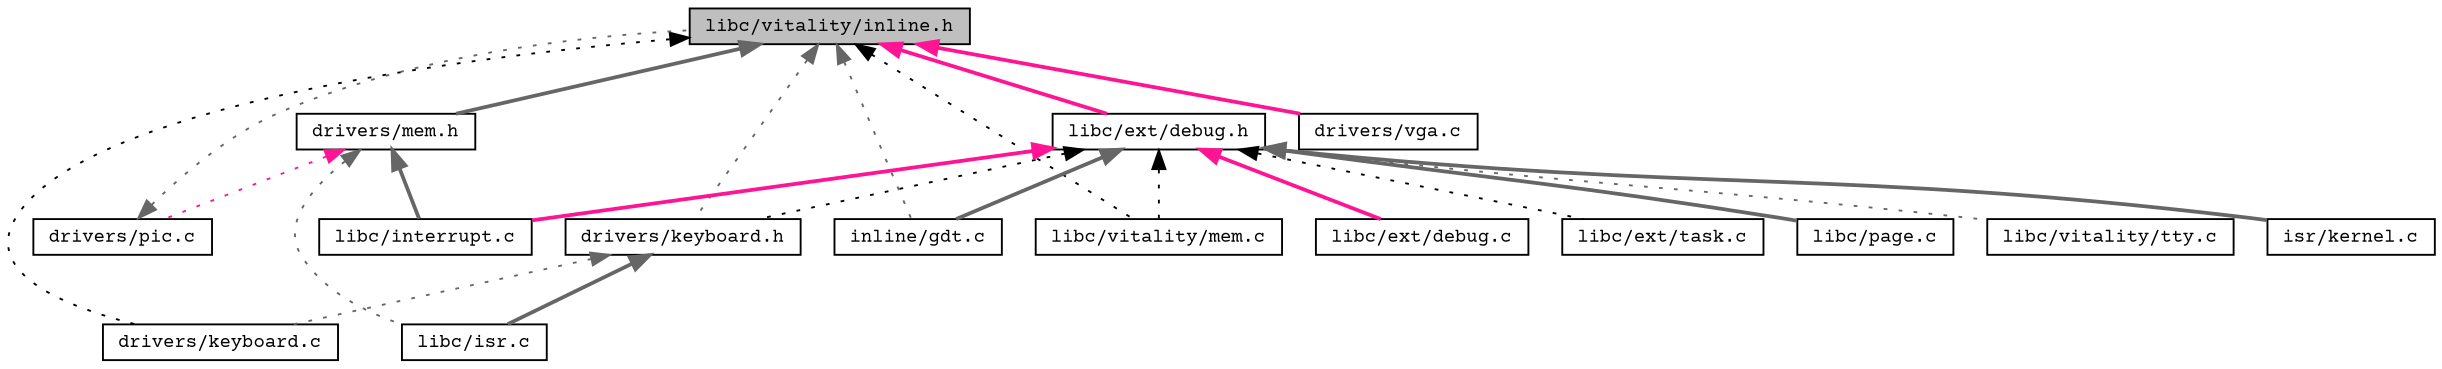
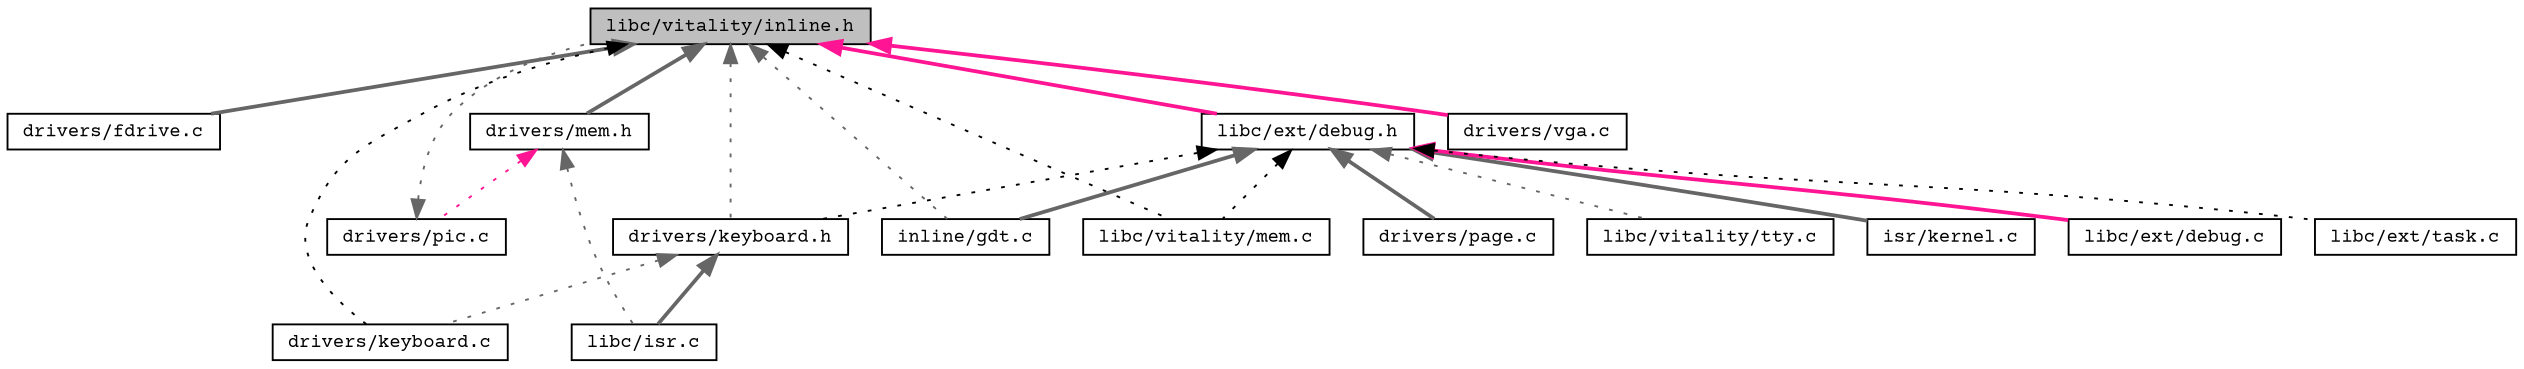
node "drivers/fdrive.c": added
node "libc/interrupt.c": removed
node "libc/page.c": label "libc/page.c" -> "drivers/page.c"
